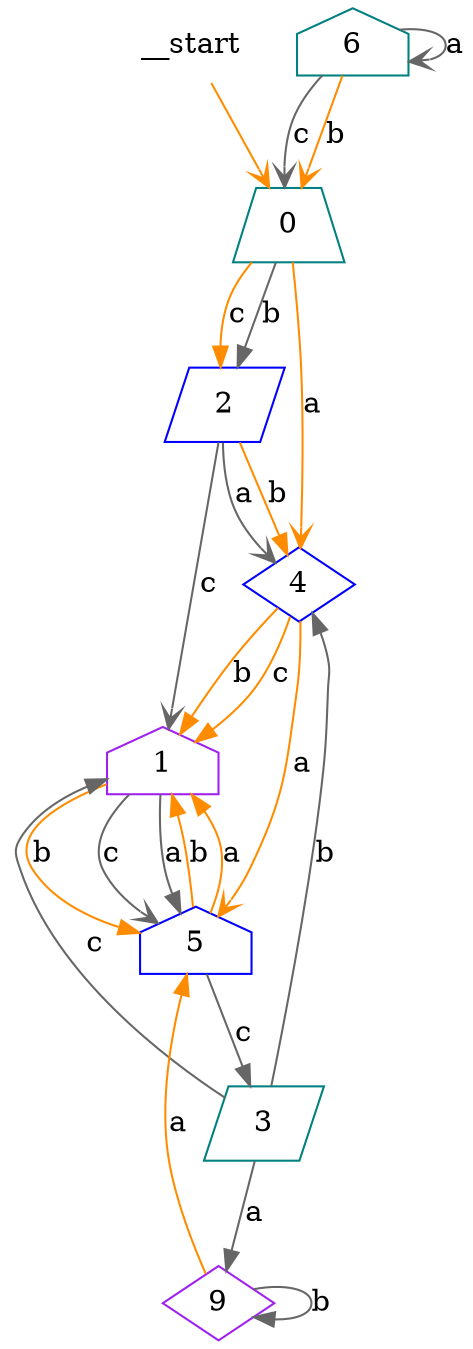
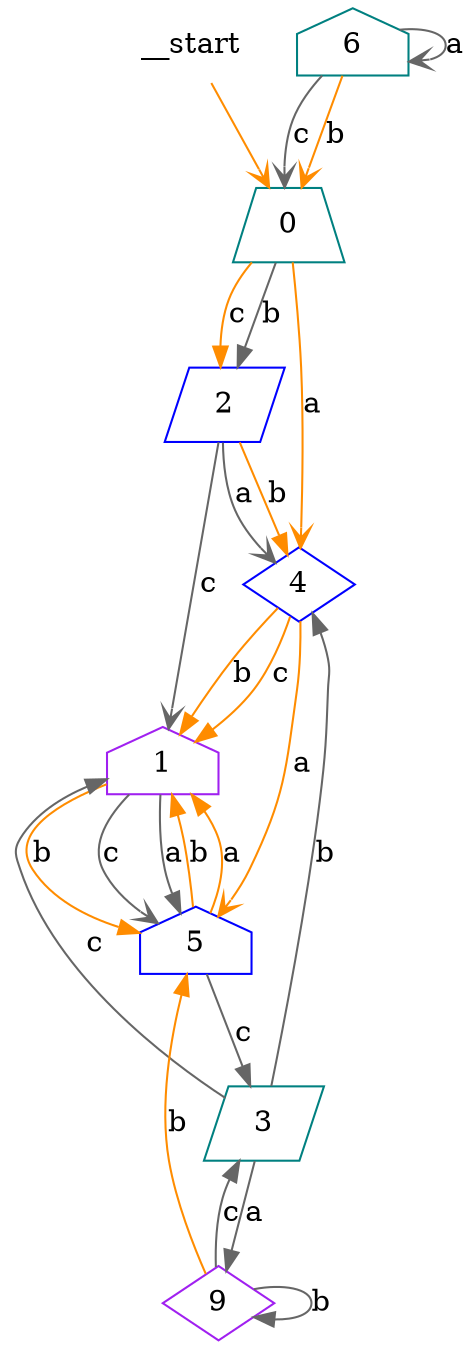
edge "9" -> "5": label "a" -> "b"
edge "9" -> "3": added, label "c"
